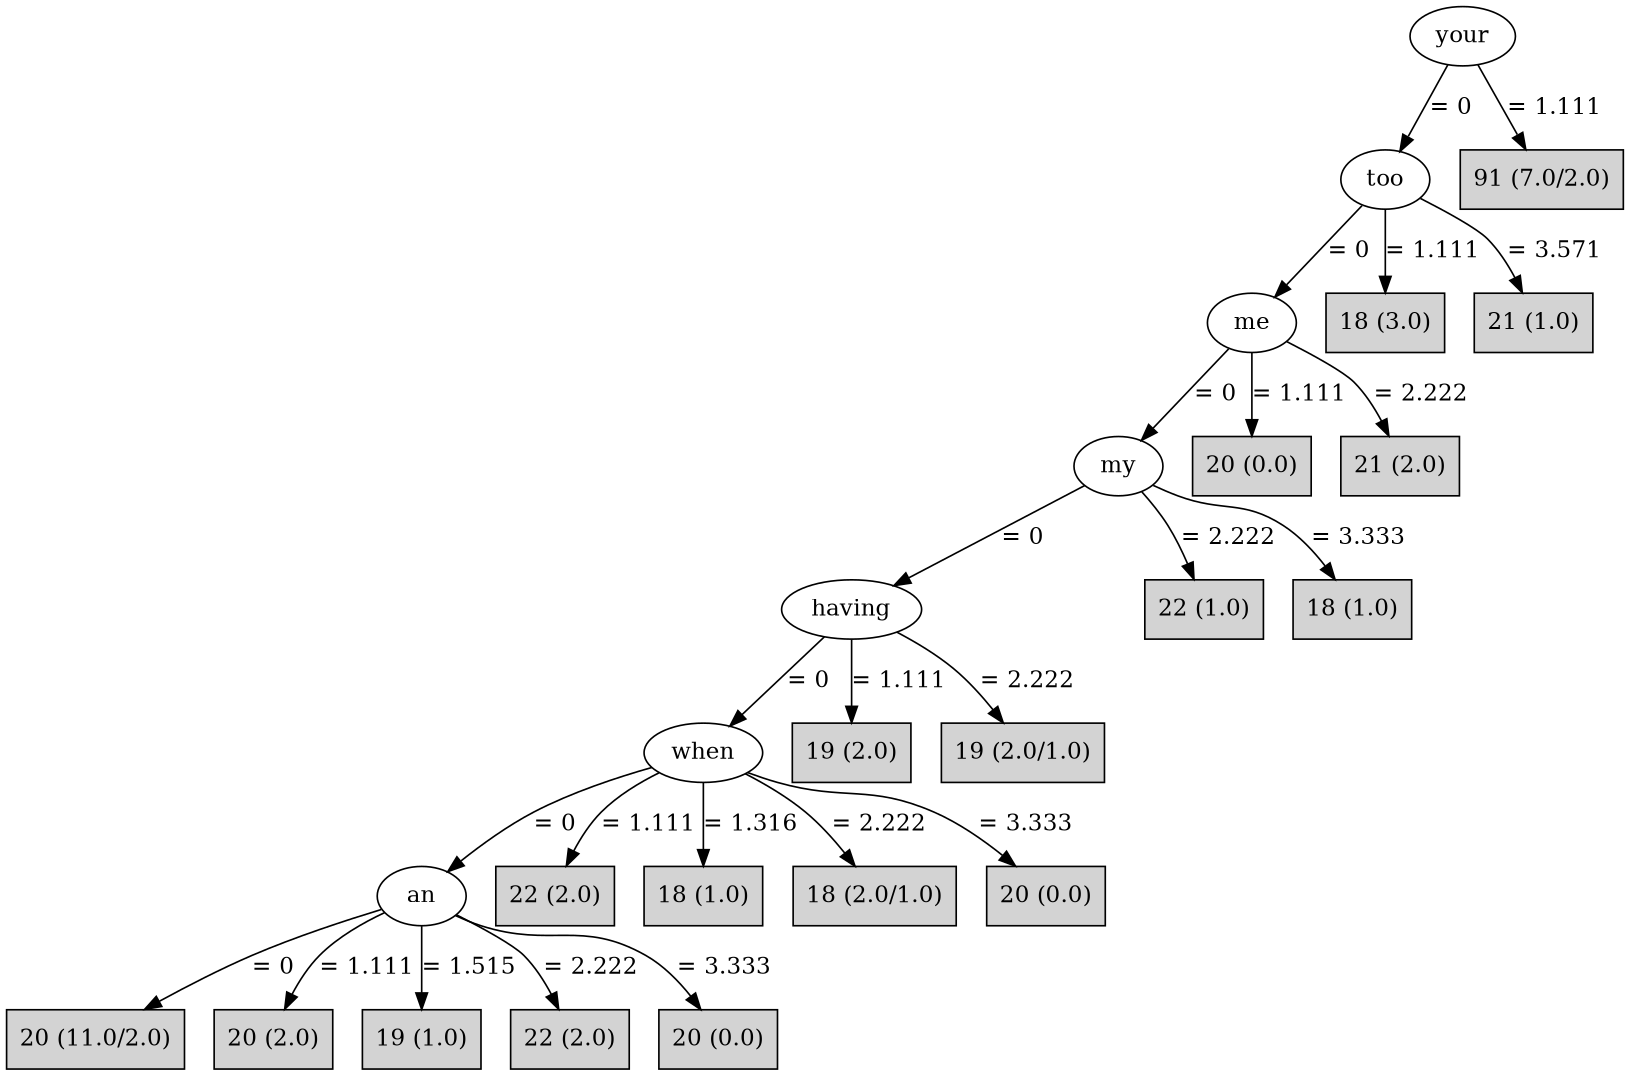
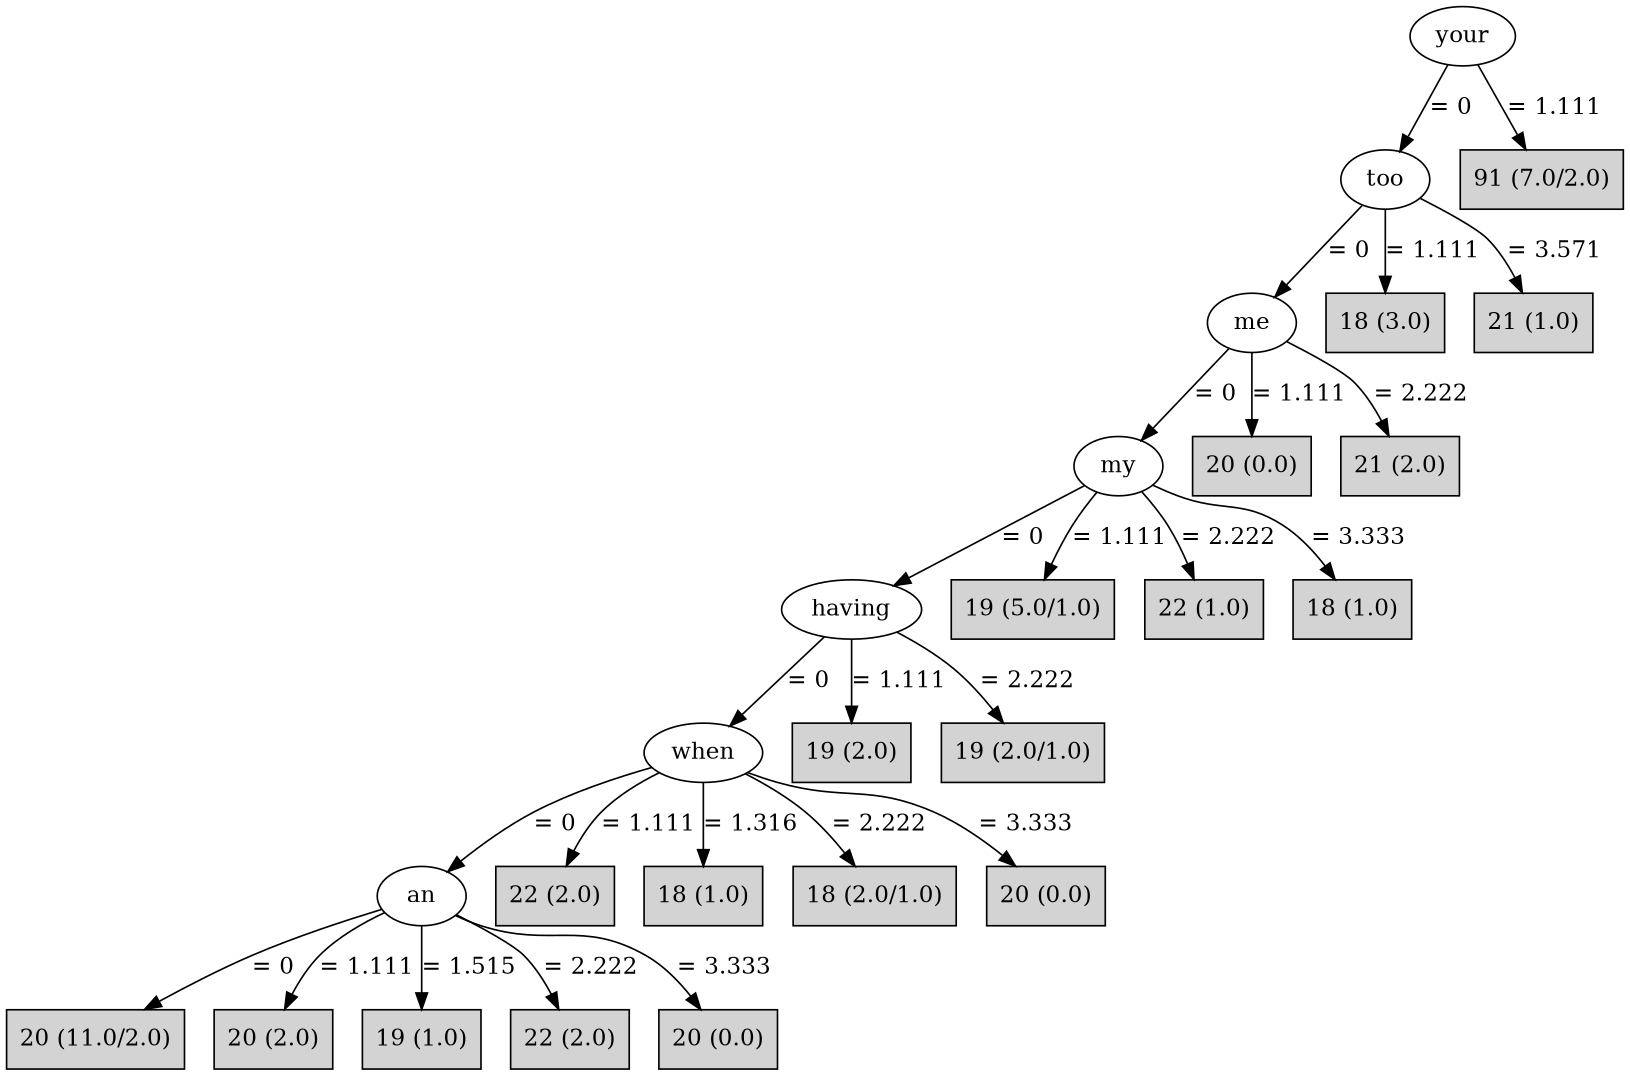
node "19 (5.0/1.0)": added
